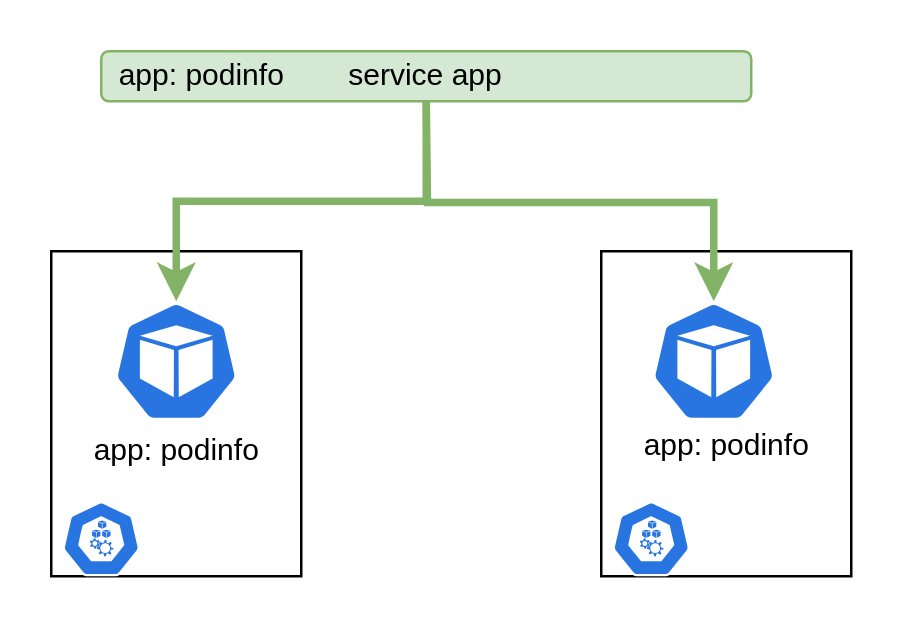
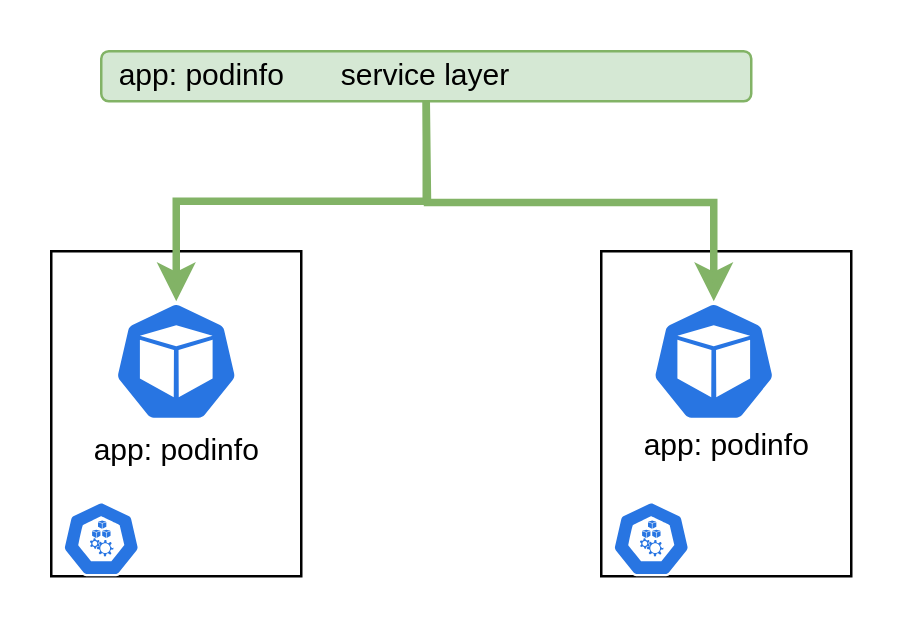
node "service app": label "service app" -> "service layer"
